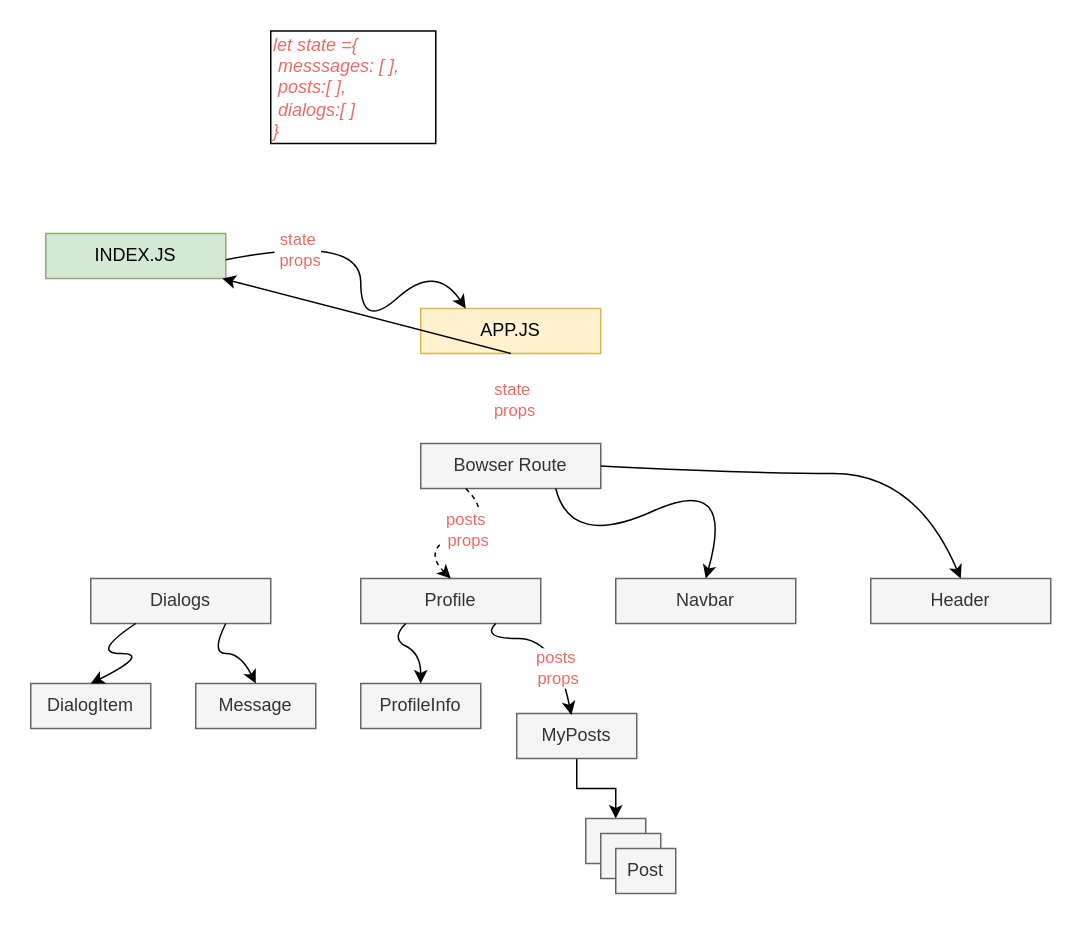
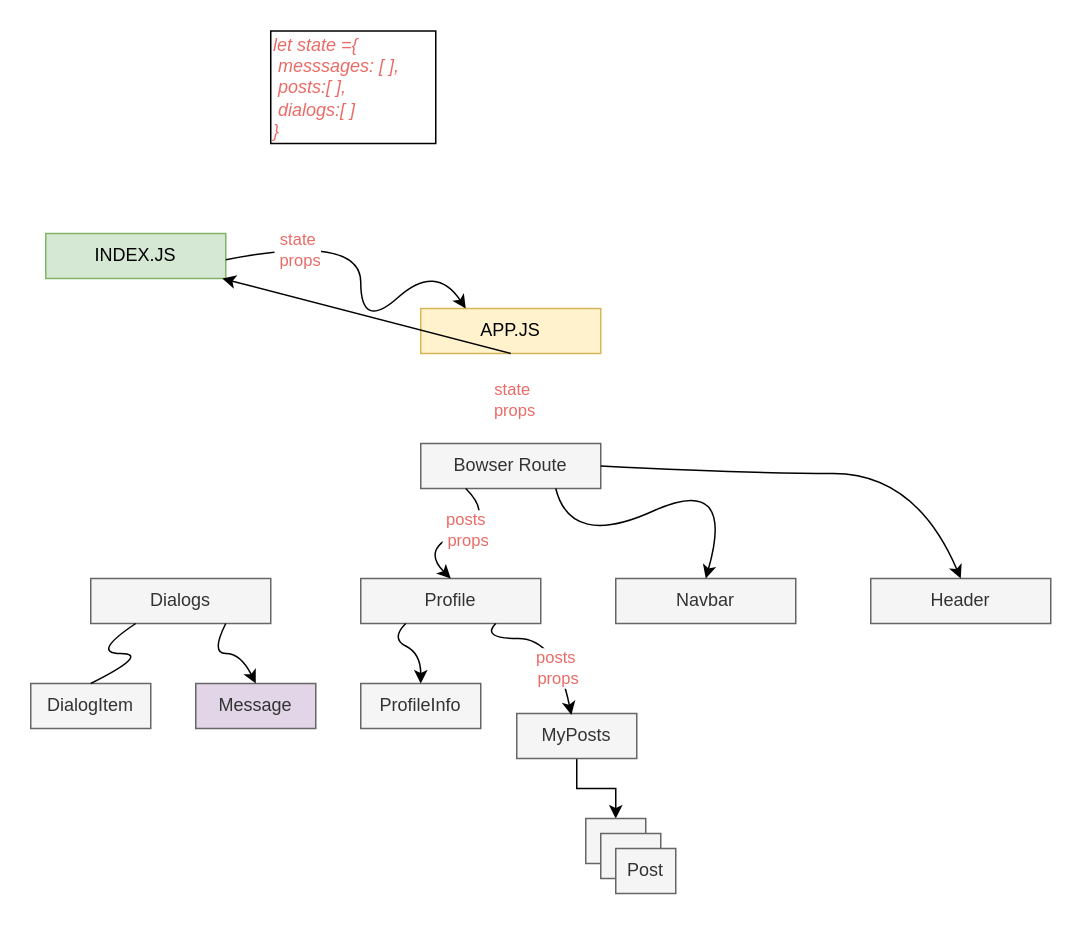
edge "Bowser Route" -> "Profile": style dashed -> solid
edge "Dialogs" -> "DialogItem": arrowhead classic -> none
node "Message": fillcolor #f5f5f5 -> #e1d5e7
